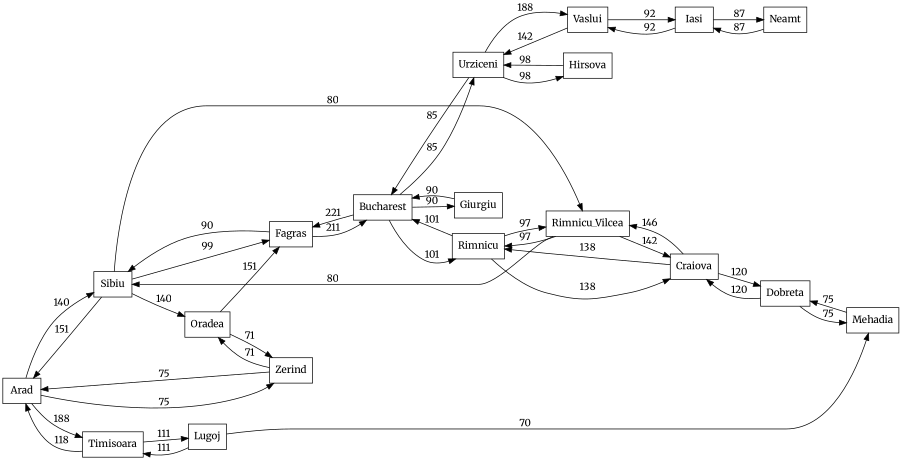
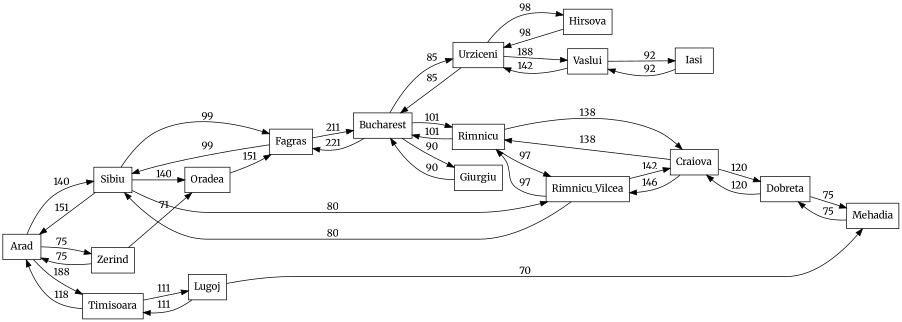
node "Neamt": removed
edge "Fagras" -> "Sibiu": label "90" -> "99"
edge "Oradea" -> "Zerind": removed, label "71"
